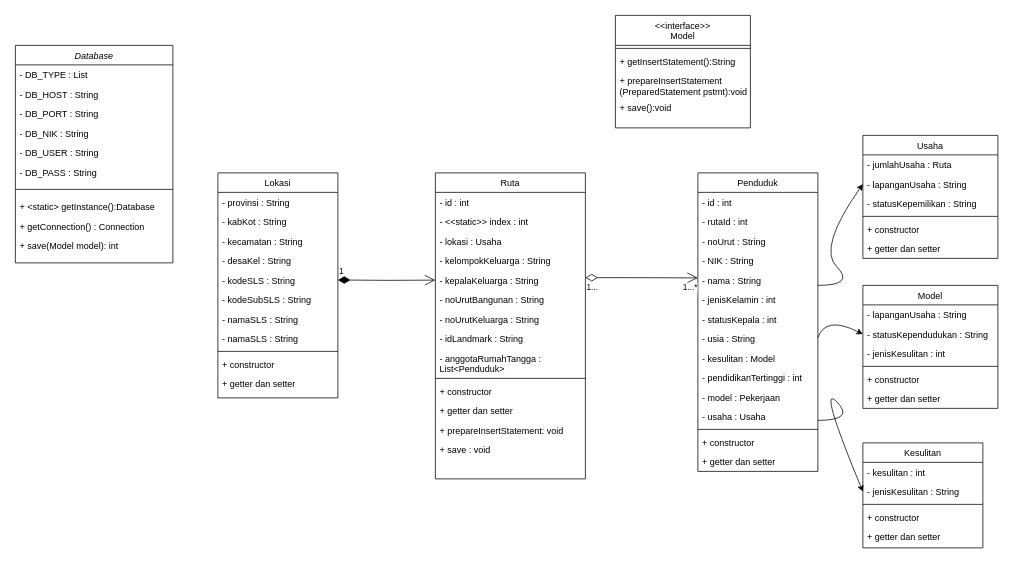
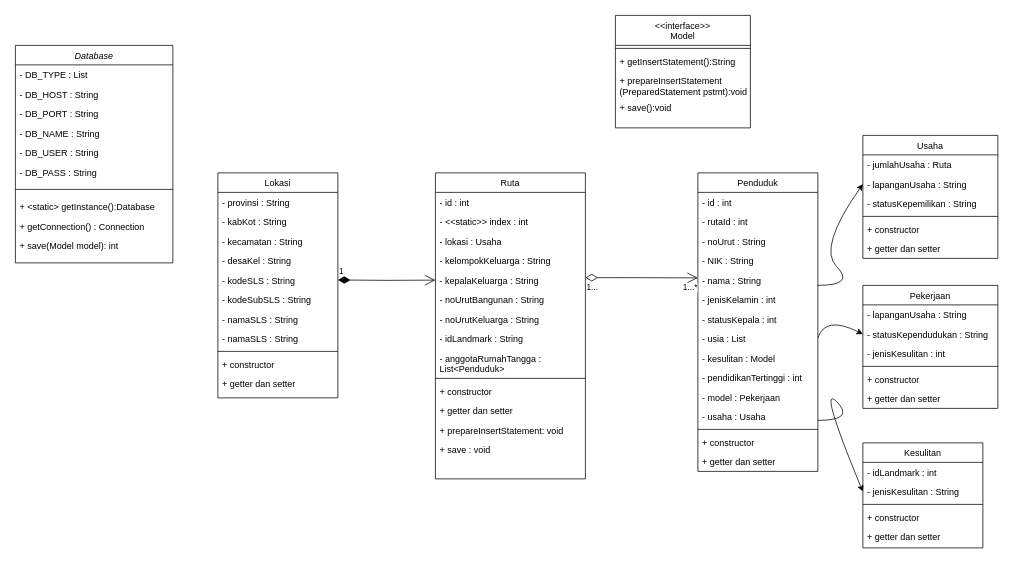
node "- DB_NIK : String": label "- DB_NIK : String" -> "- DB_NAME : String"
node "Model": label "Model" -> "Pekerjaan"
node "- usia : String": label "- usia : String" -> "- usia : List"
node "- kesulitan : int": label "- kesulitan : int" -> "- idLandmark : int"
